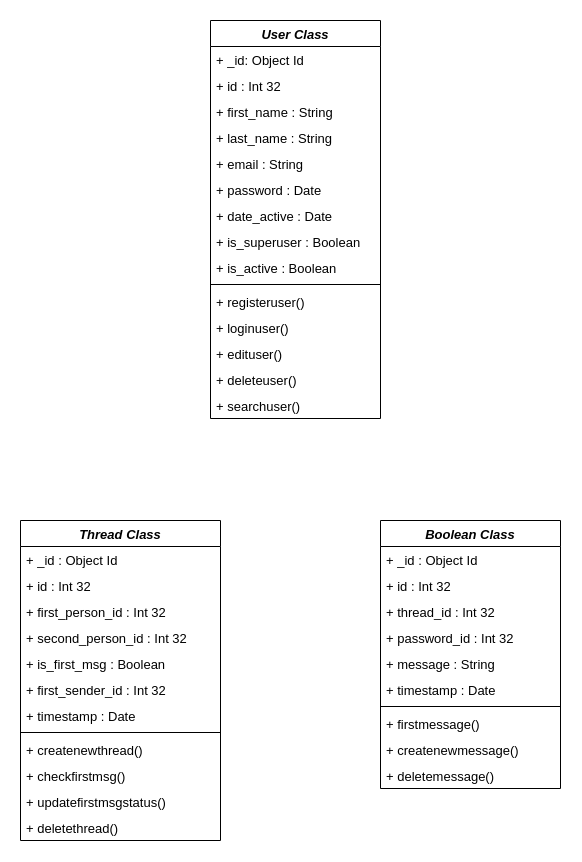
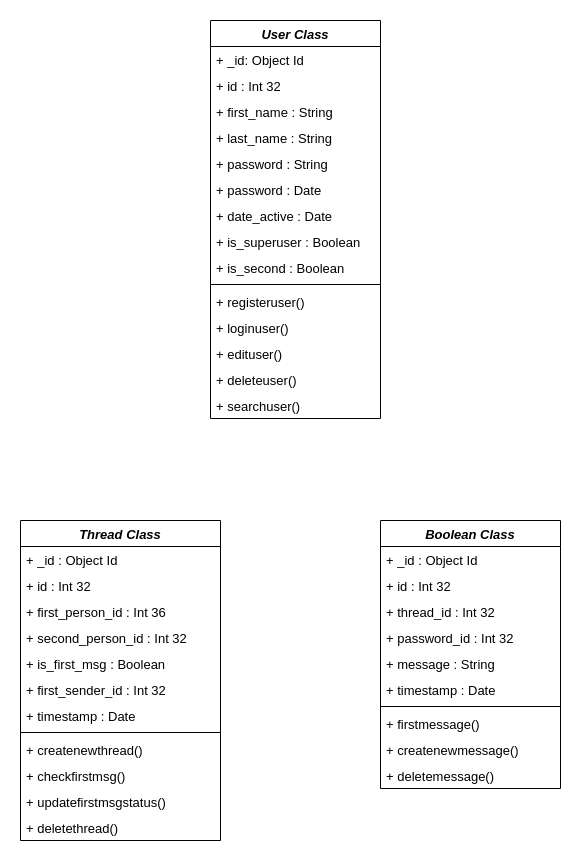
node "+ email : String": label "+ email : String" -> "+ password : String"
node "+ is_active : Boolean": label "+ is_active : Boolean" -> "+ is_second : Boolean"
node "+ first_person_id : Int 32": label "+ first_person_id : Int 32" -> "+ first_person_id : Int 36"
